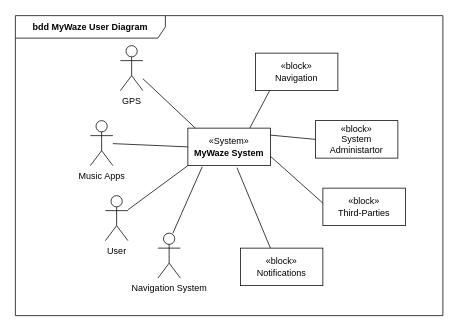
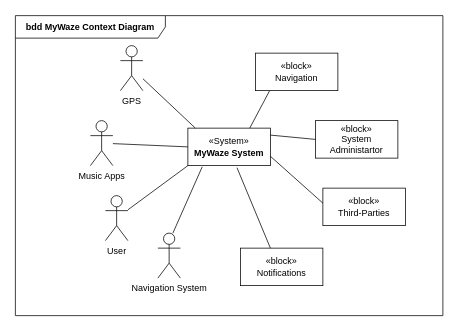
node "bdd MyWaze User Diagram": label "bdd MyWaze User Diagram" -> "bdd MyWaze Context Diagram"
